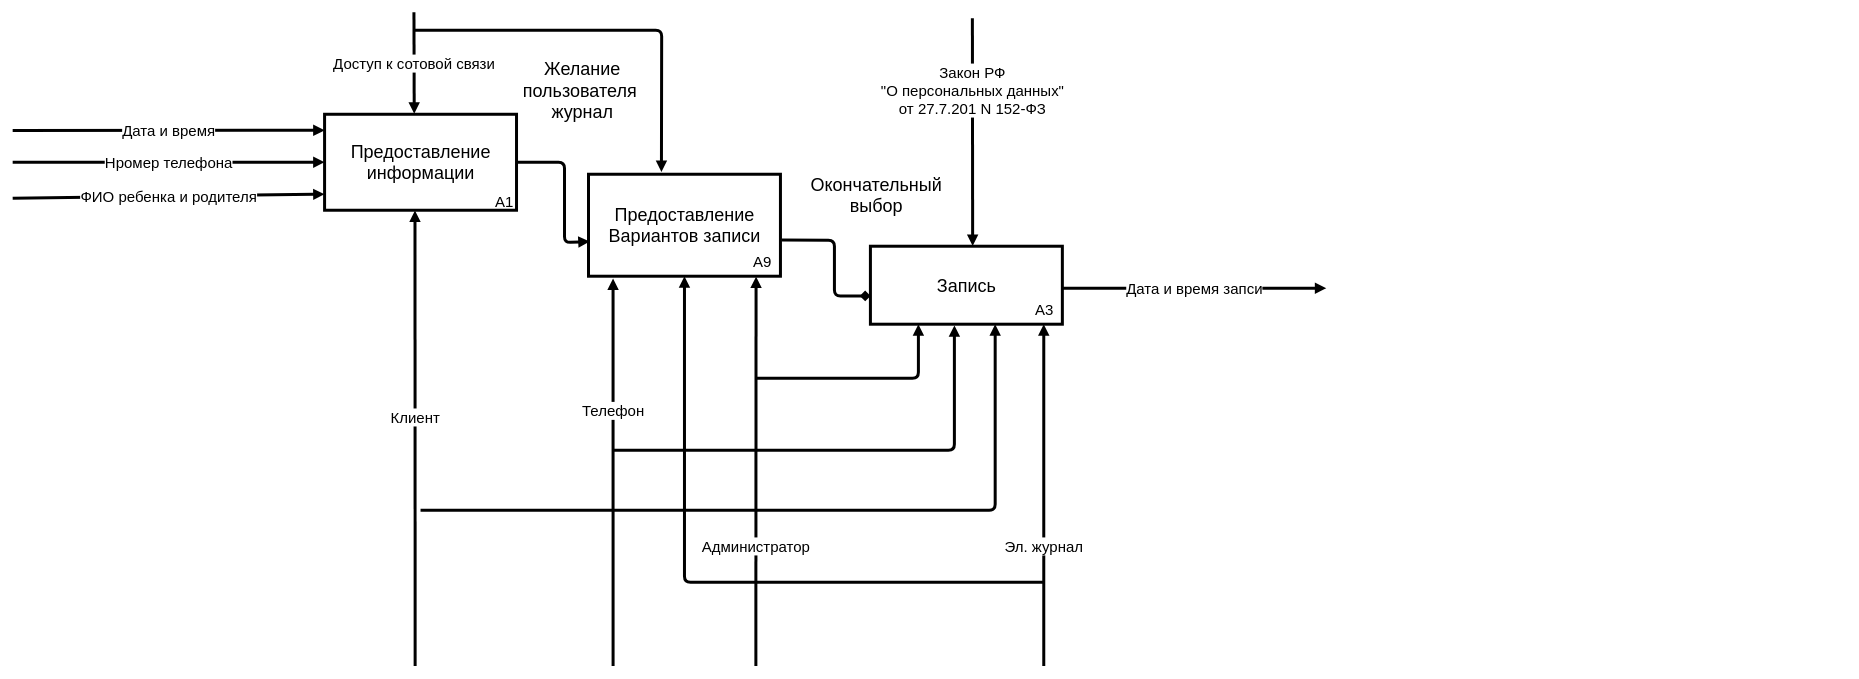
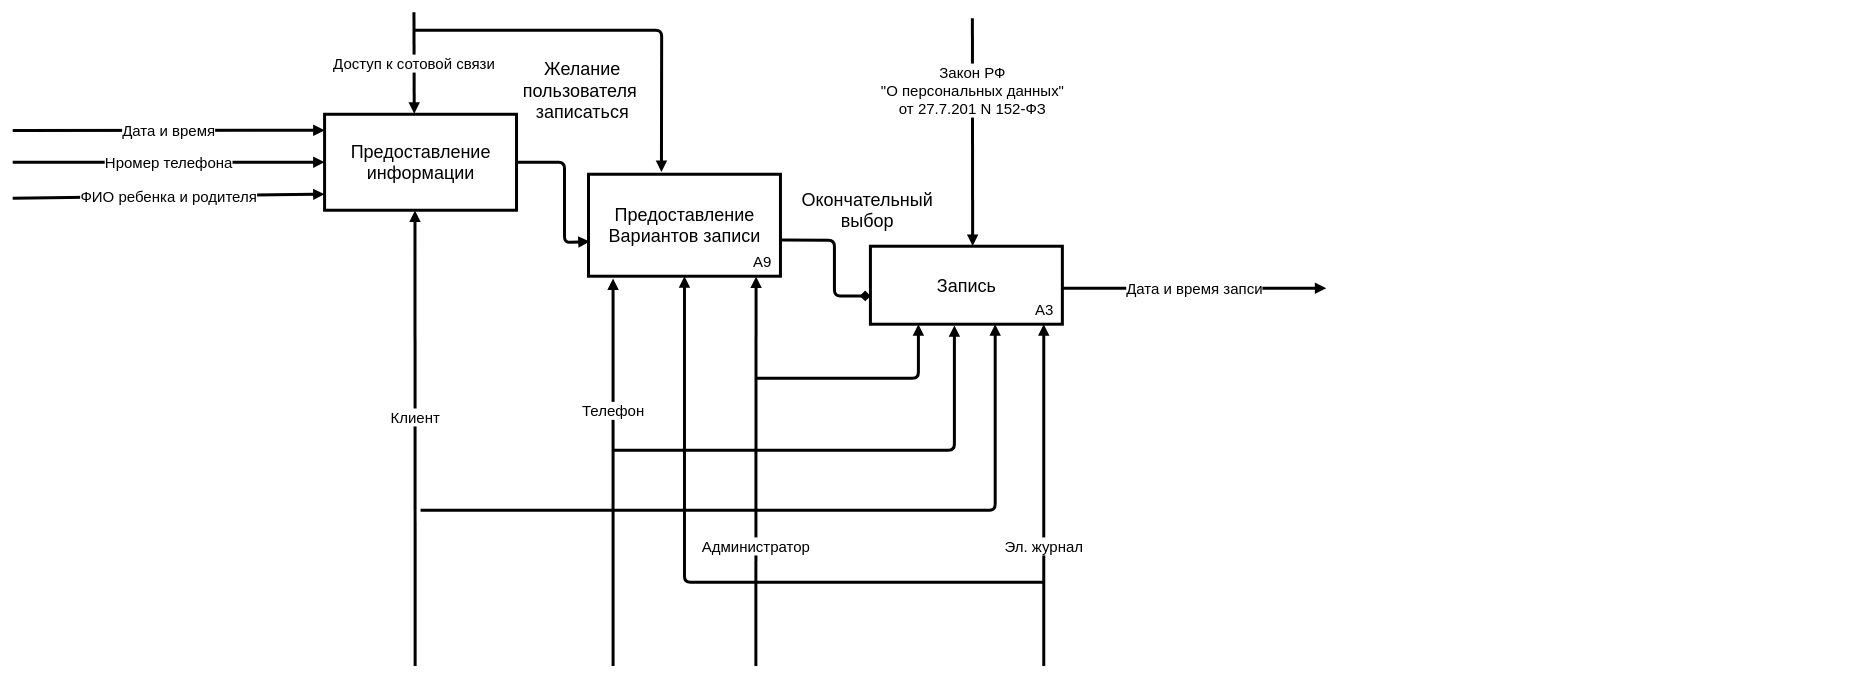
node "Желание пользователя журнал": label "Желание пользователя журнал" -> "Желание пользователя записаться"
node "Окончательный выбор": moved (876, 195) -> (867, 210)
node "A1": removed
